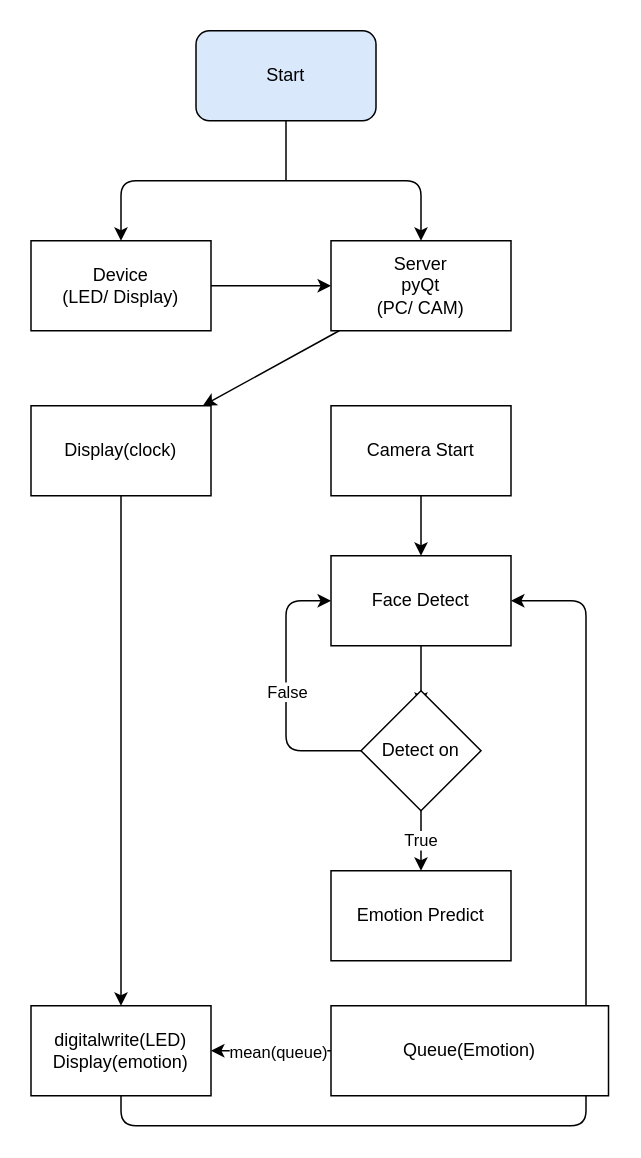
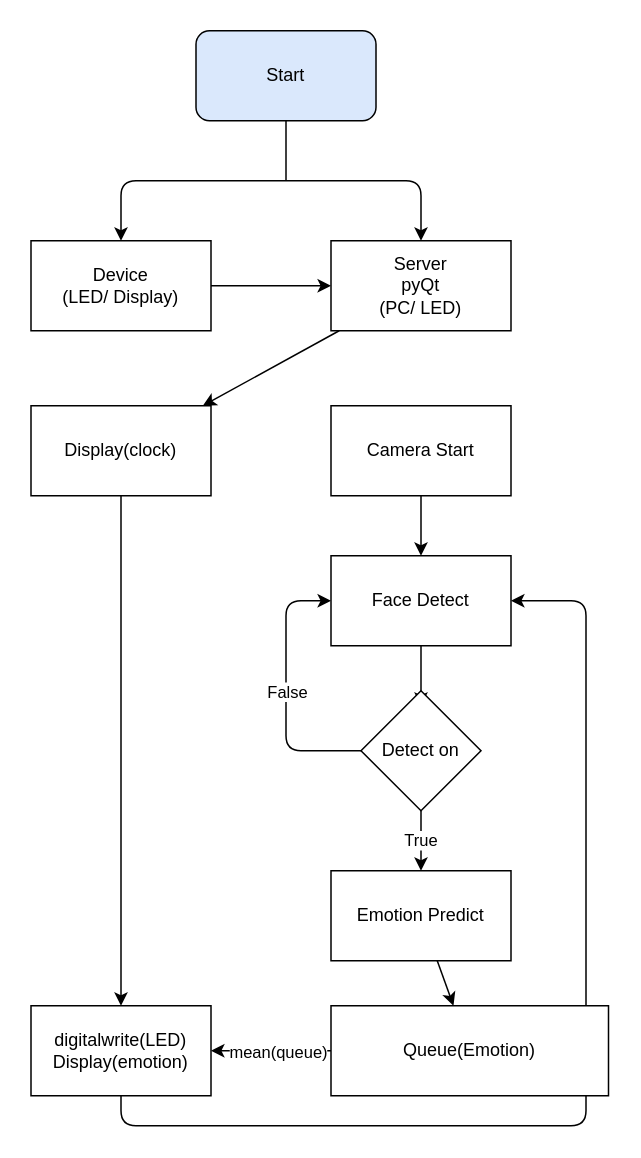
node "Server pyQt (PC/ CAM)": label "Server pyQt (PC/ CAM)" -> "Server pyQt (PC/ LED)"
edge "Emotion Predict" -> "Queue(Emotion)": added
